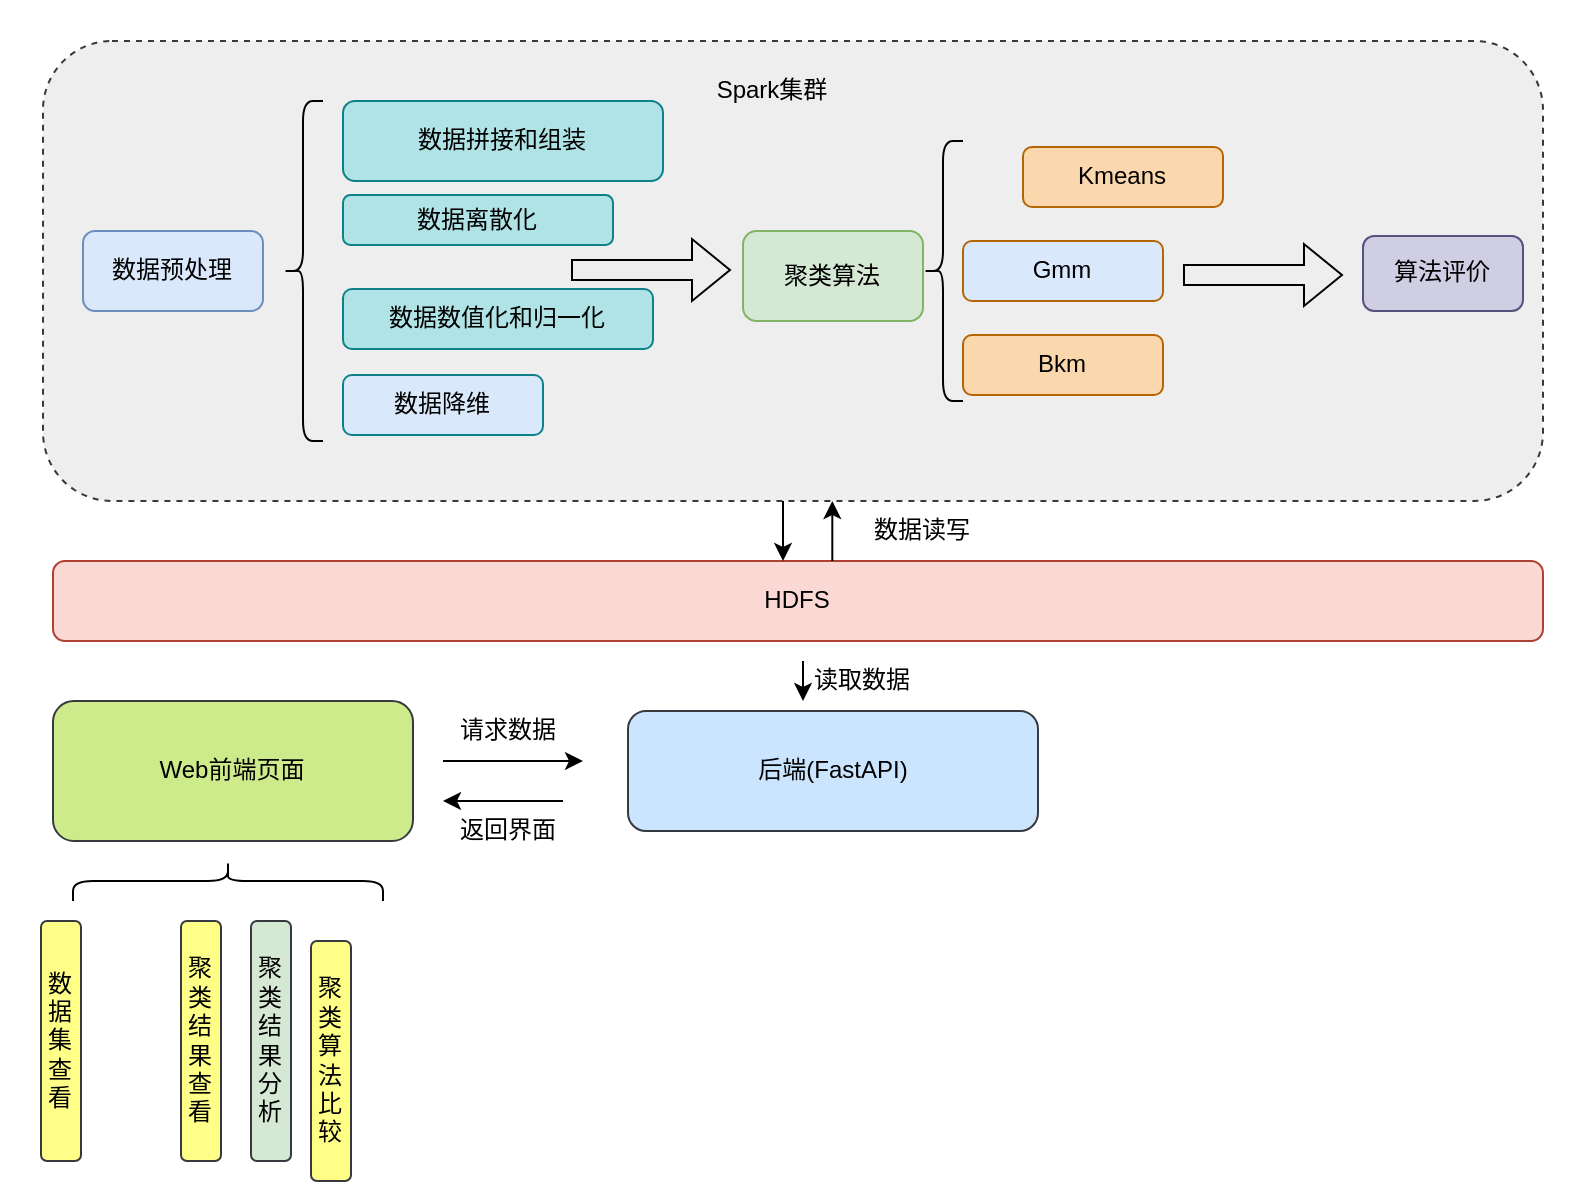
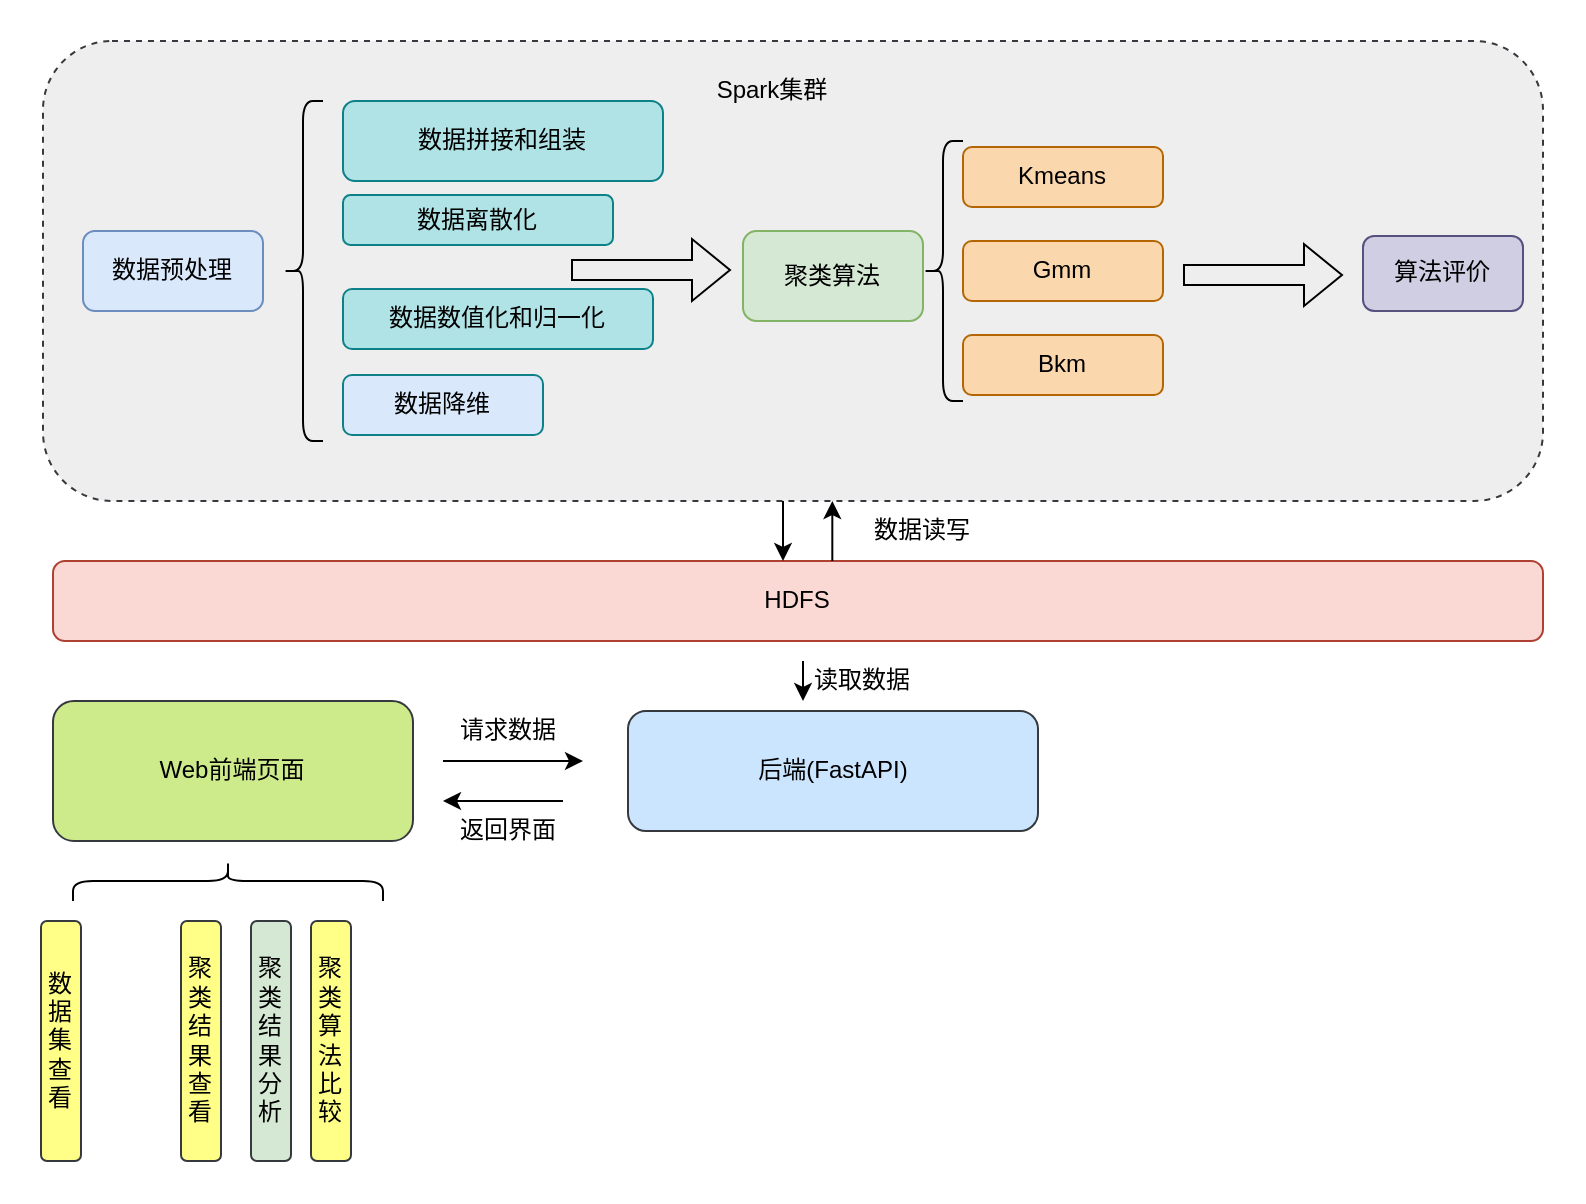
node "Kmeans": moved (1123, 177) -> (1063, 177)
node "Gmm": fillcolor #dae8fc -> #fad7ac
node "聚类算法比较": moved (331, 1061) -> (331, 1041)
